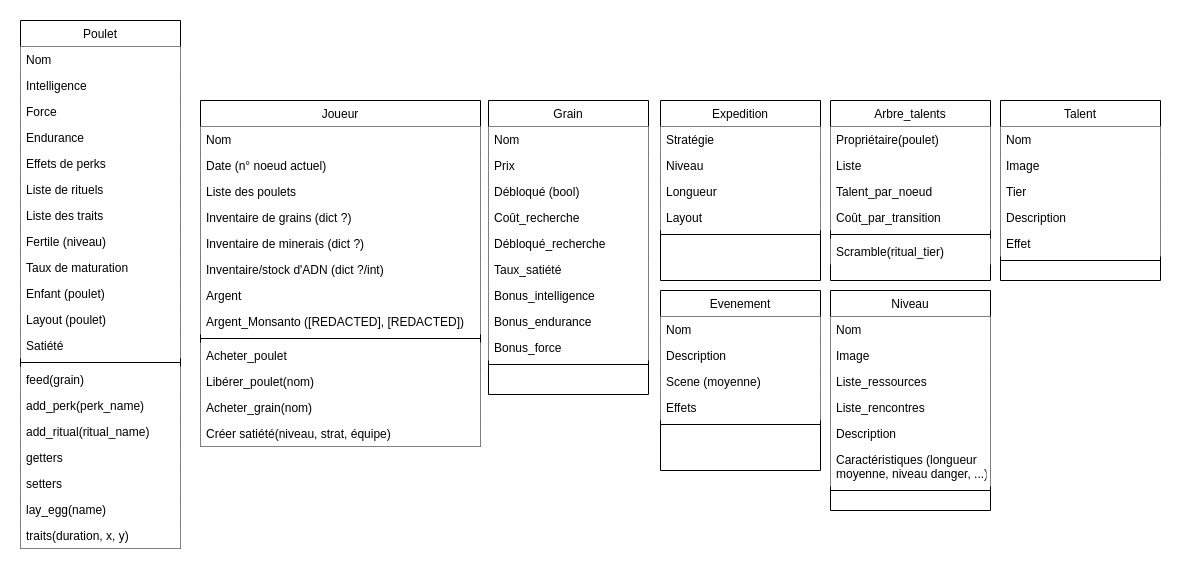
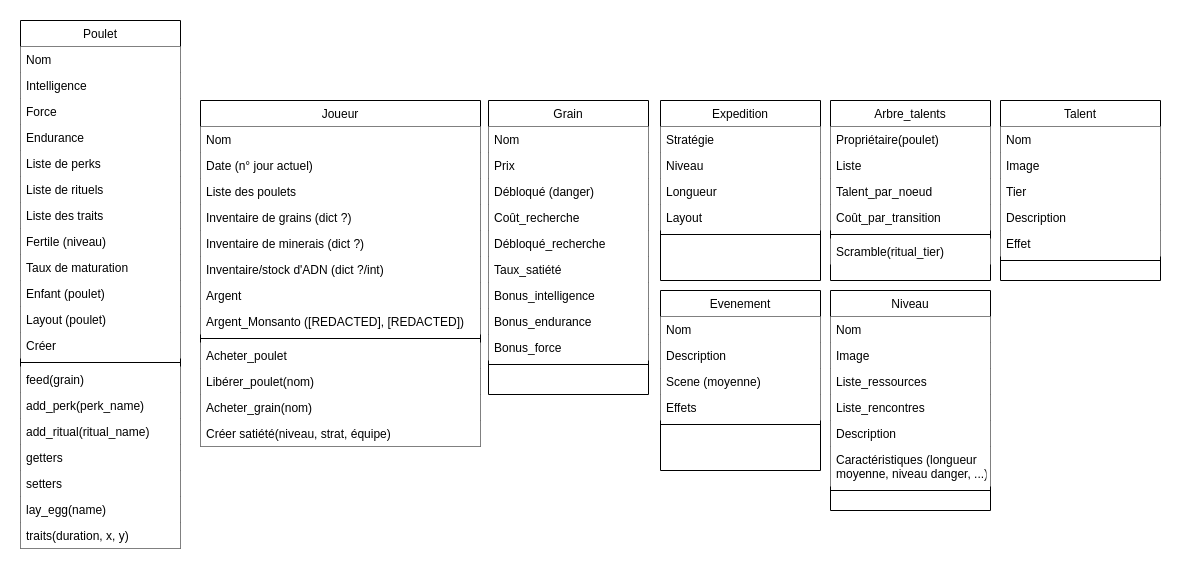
node "Effets de perks": label "Effets de perks" -> "Liste de perks"
node "Date (n° noeud actuel)": label "Date (n° noeud actuel)" -> "Date (n° jour actuel)"
node "Débloqué (bool)": label "Débloqué (bool)" -> "Débloqué (danger)"
node "Satiété": label "Satiété" -> "Créer"
